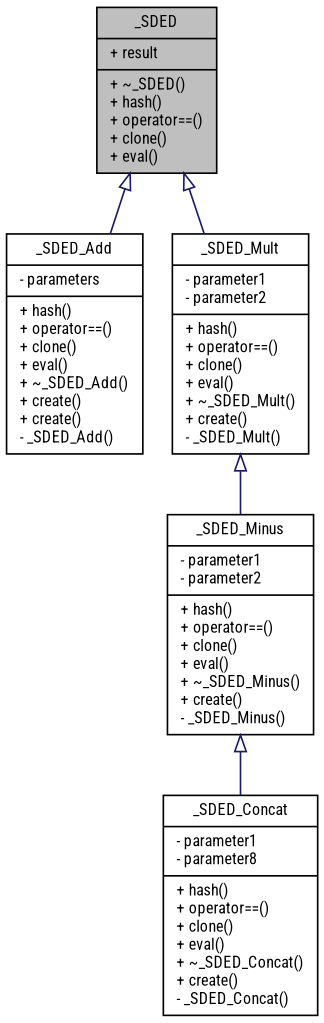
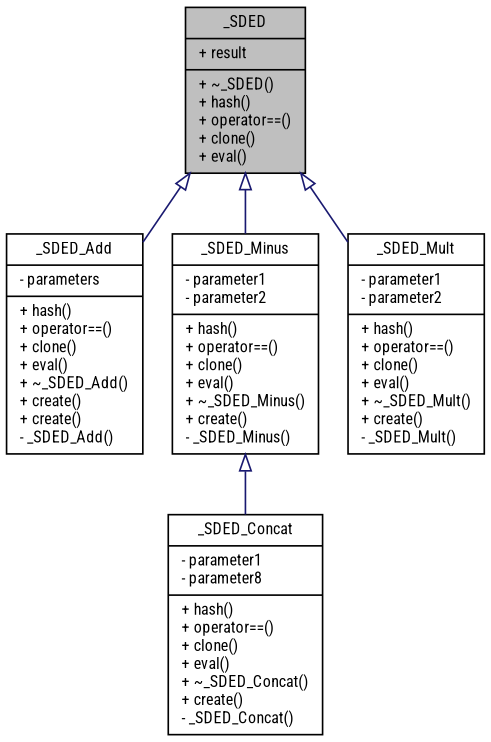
edge "_SDED_Minus" -> "_SDED_Mult": now "_SDED_Minus" -> "_SDED"
